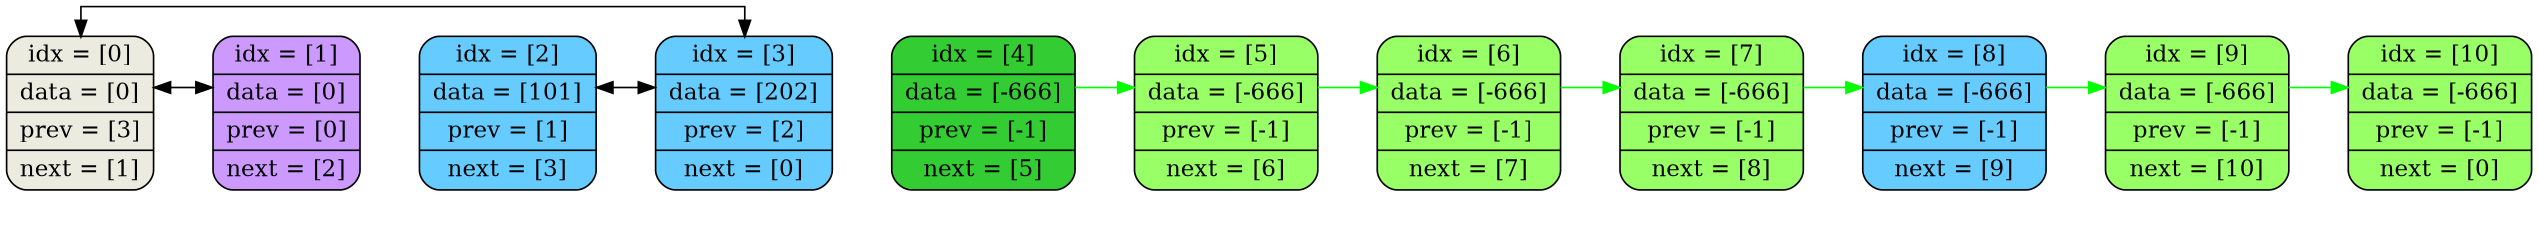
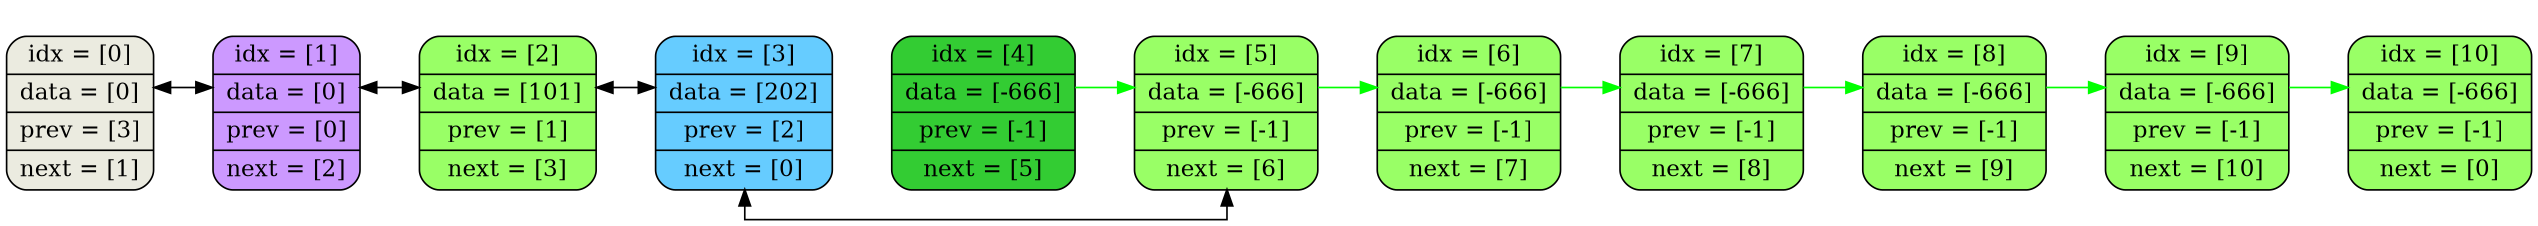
edge "idx = [0]" -- "idx = [3]": now "idx = [5]" -- "idx = [3]"
edge "idx = [1]" -- "idx = [2]": added
node "idx = [2]": fillcolor #66ccff -> #99ff66
node "idx = [8]": fillcolor #66ccff -> #99ff66
